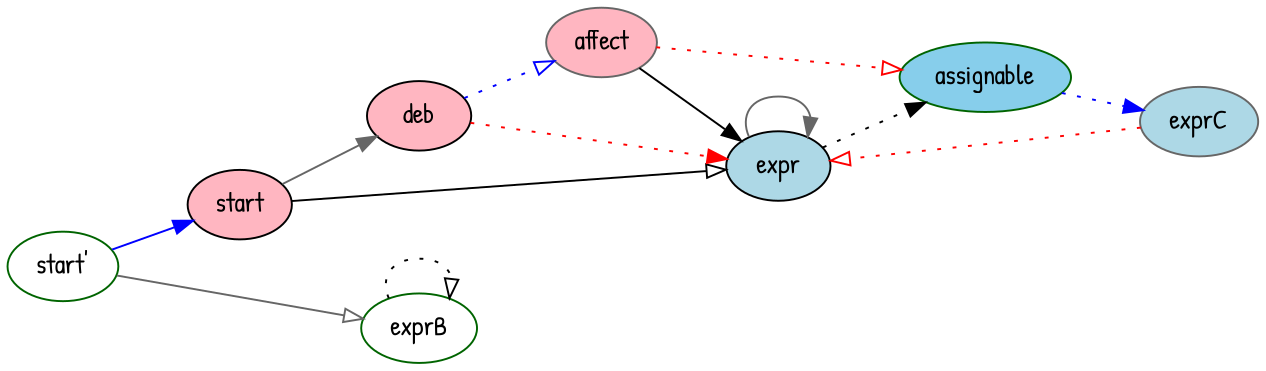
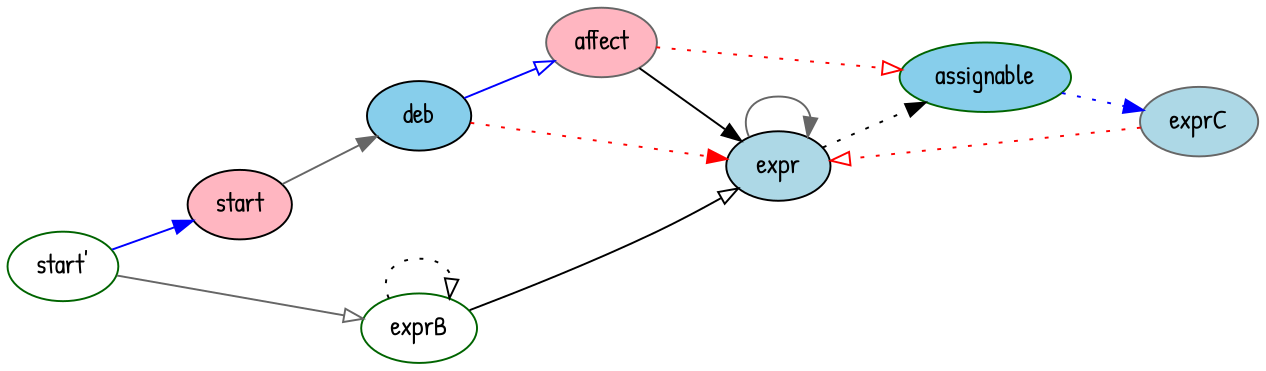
edge "deb" -> "affect": style dotted -> solid
node "deb": fillcolor lightpink -> skyblue
edge "start" -> "expr": now "exprB" -> "expr"
